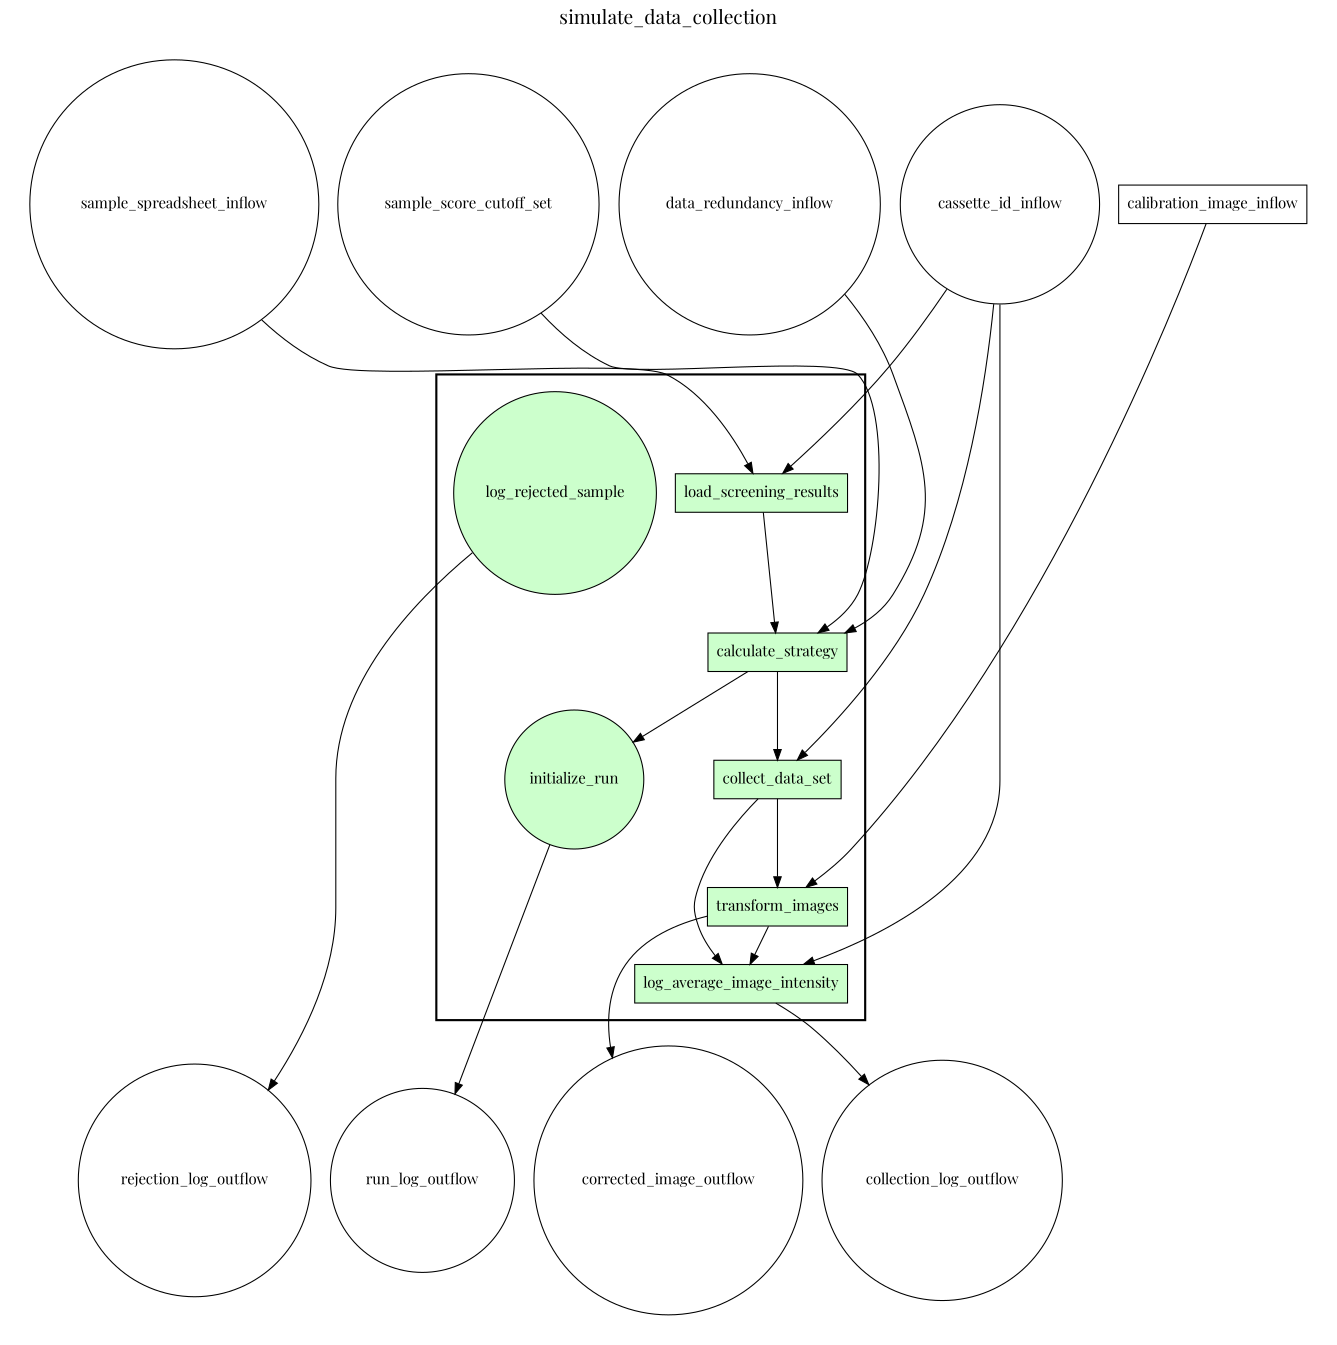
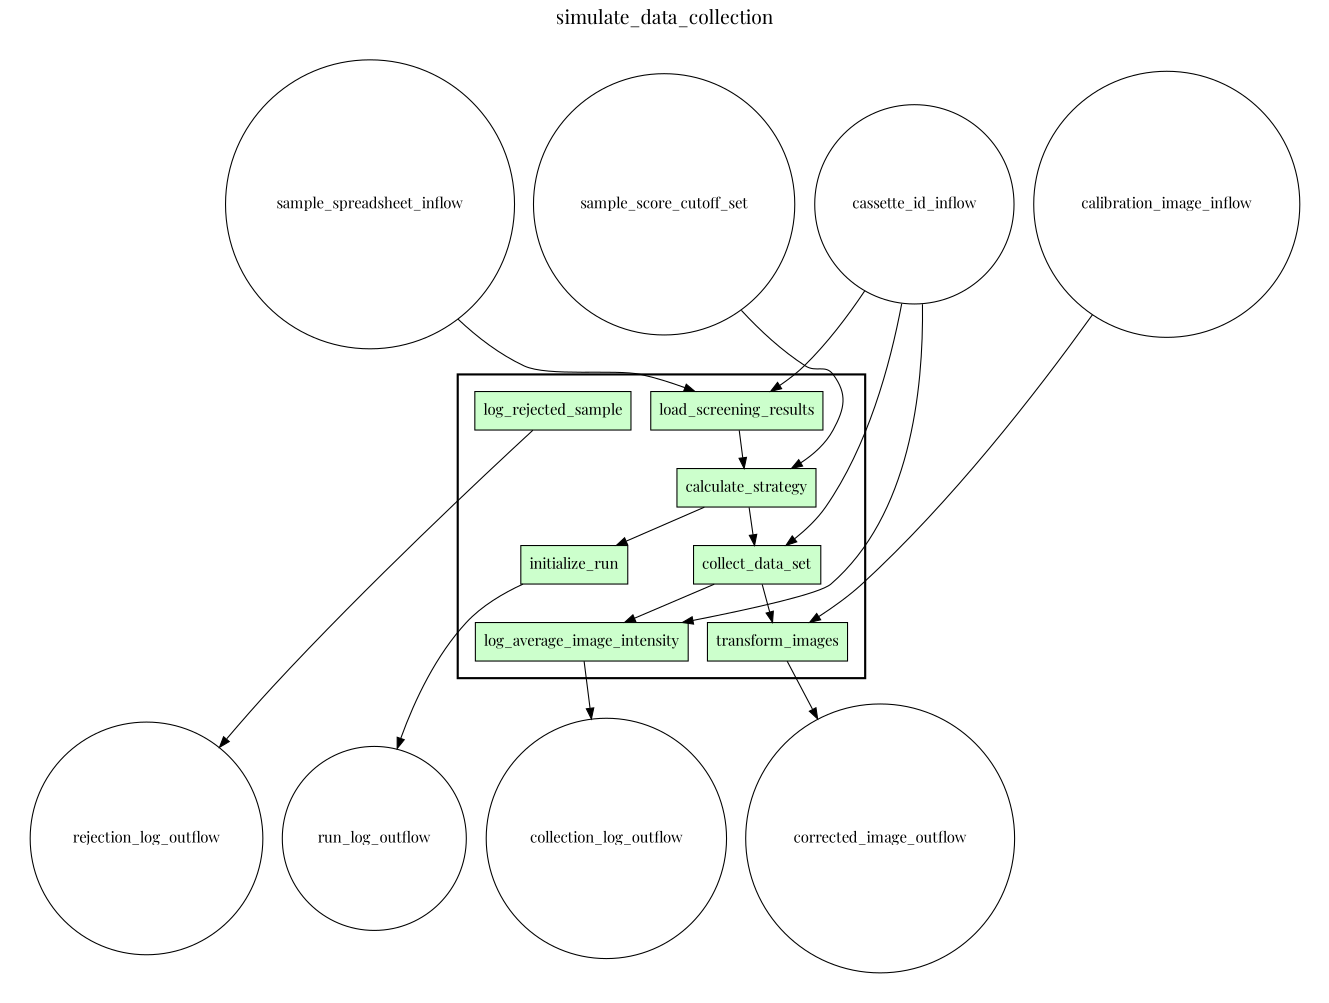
node "data_redundancy_inflow": removed
node "calibration_image_inflow": shape box -> circle
node "log_rejected_sample": shape circle -> box
node "initialize_run": shape circle -> box
edge "transform_images" -> "log_average_image_intensity": removed
